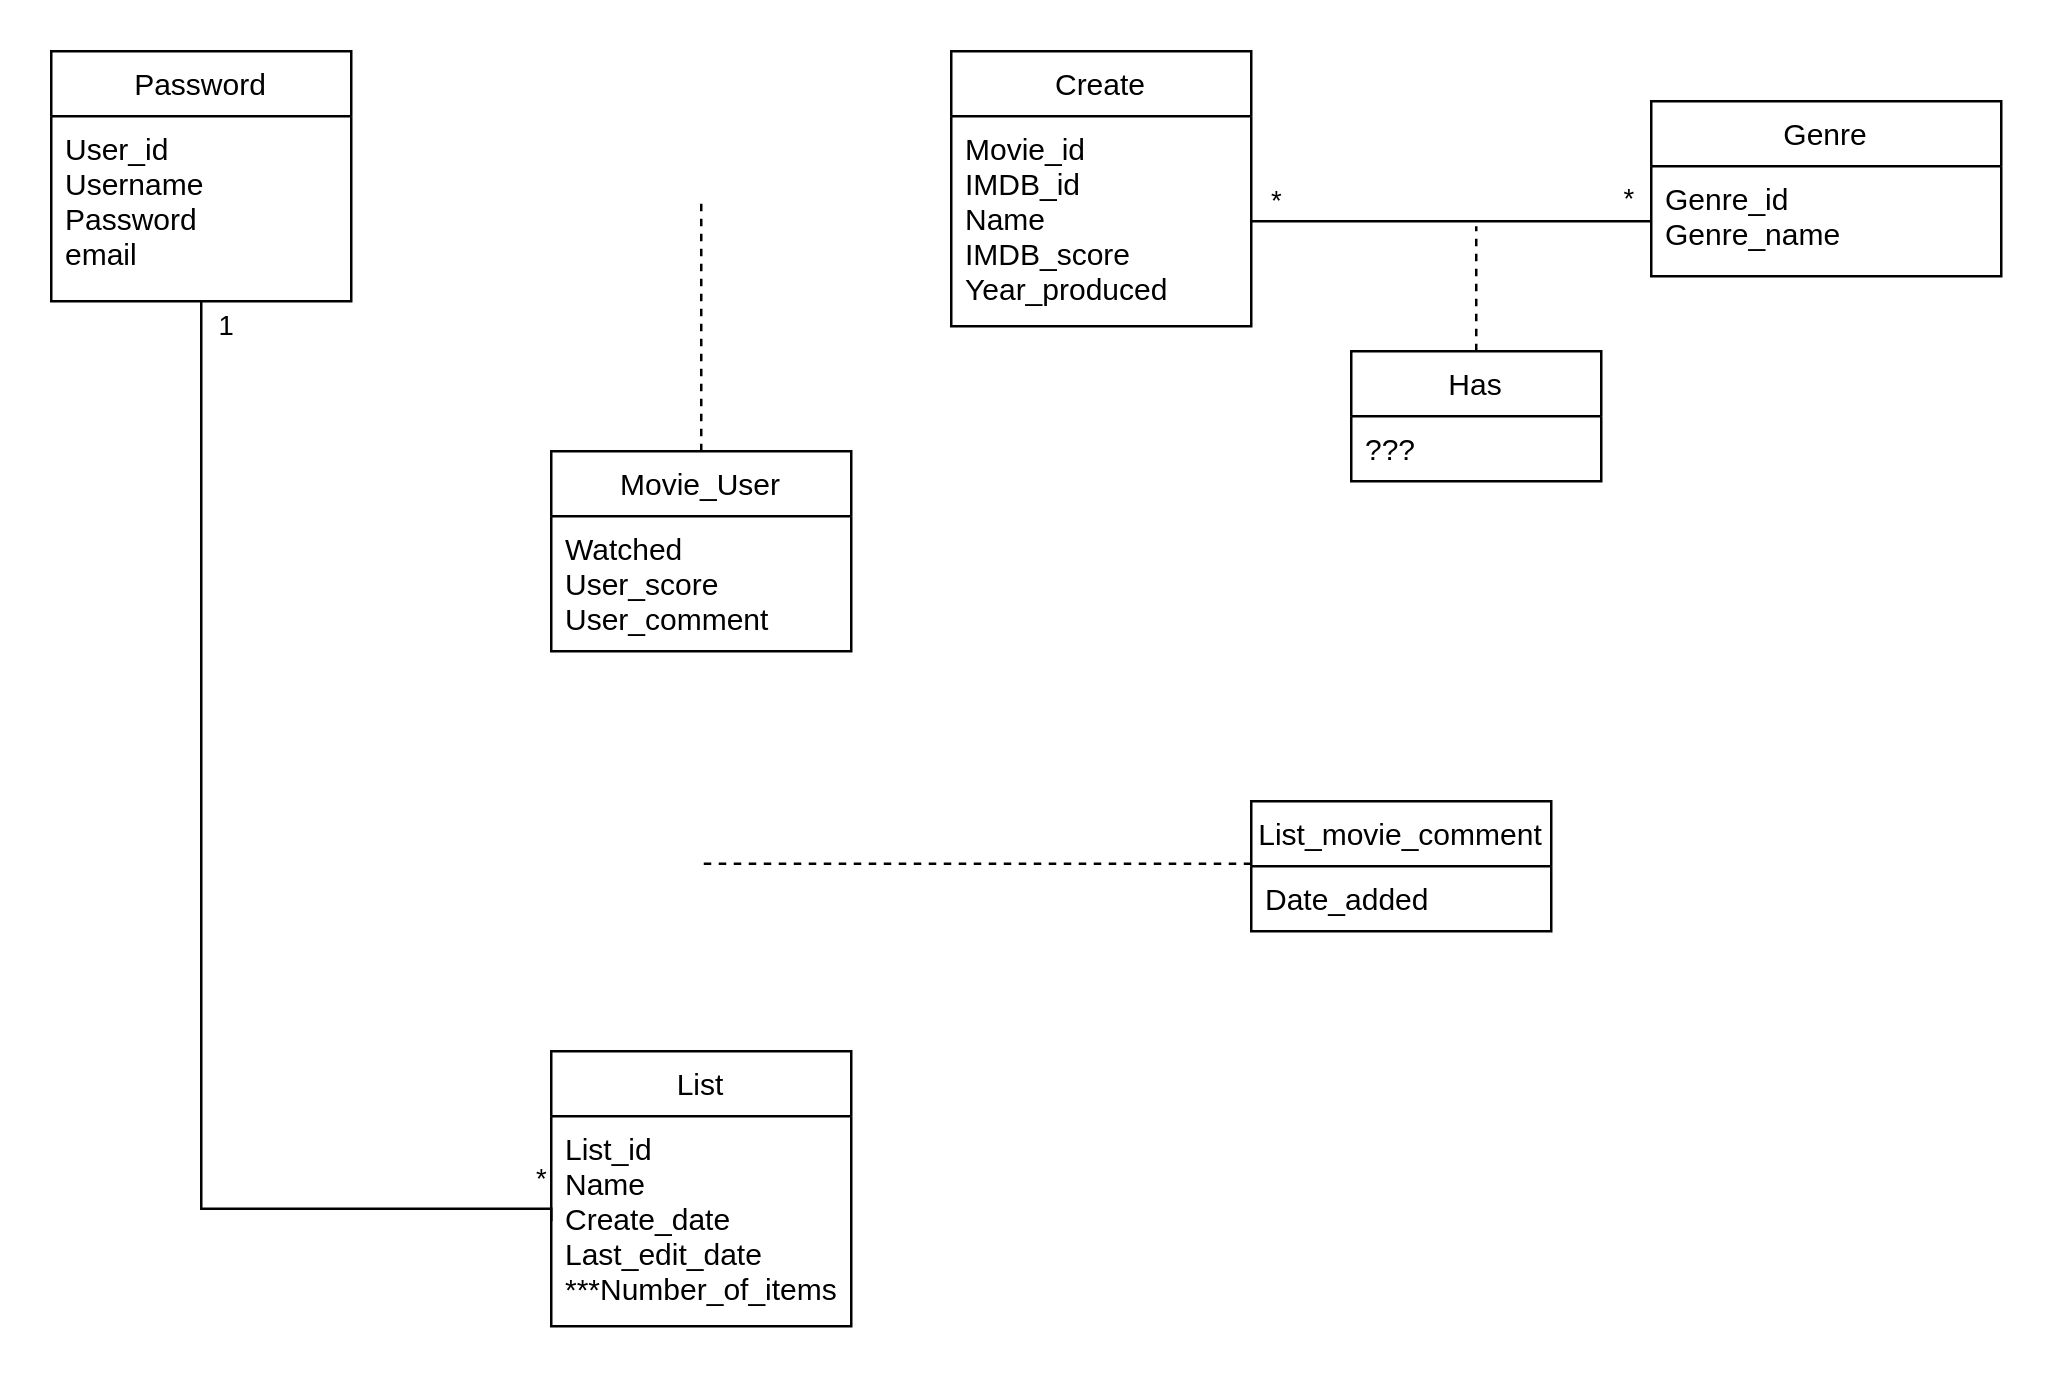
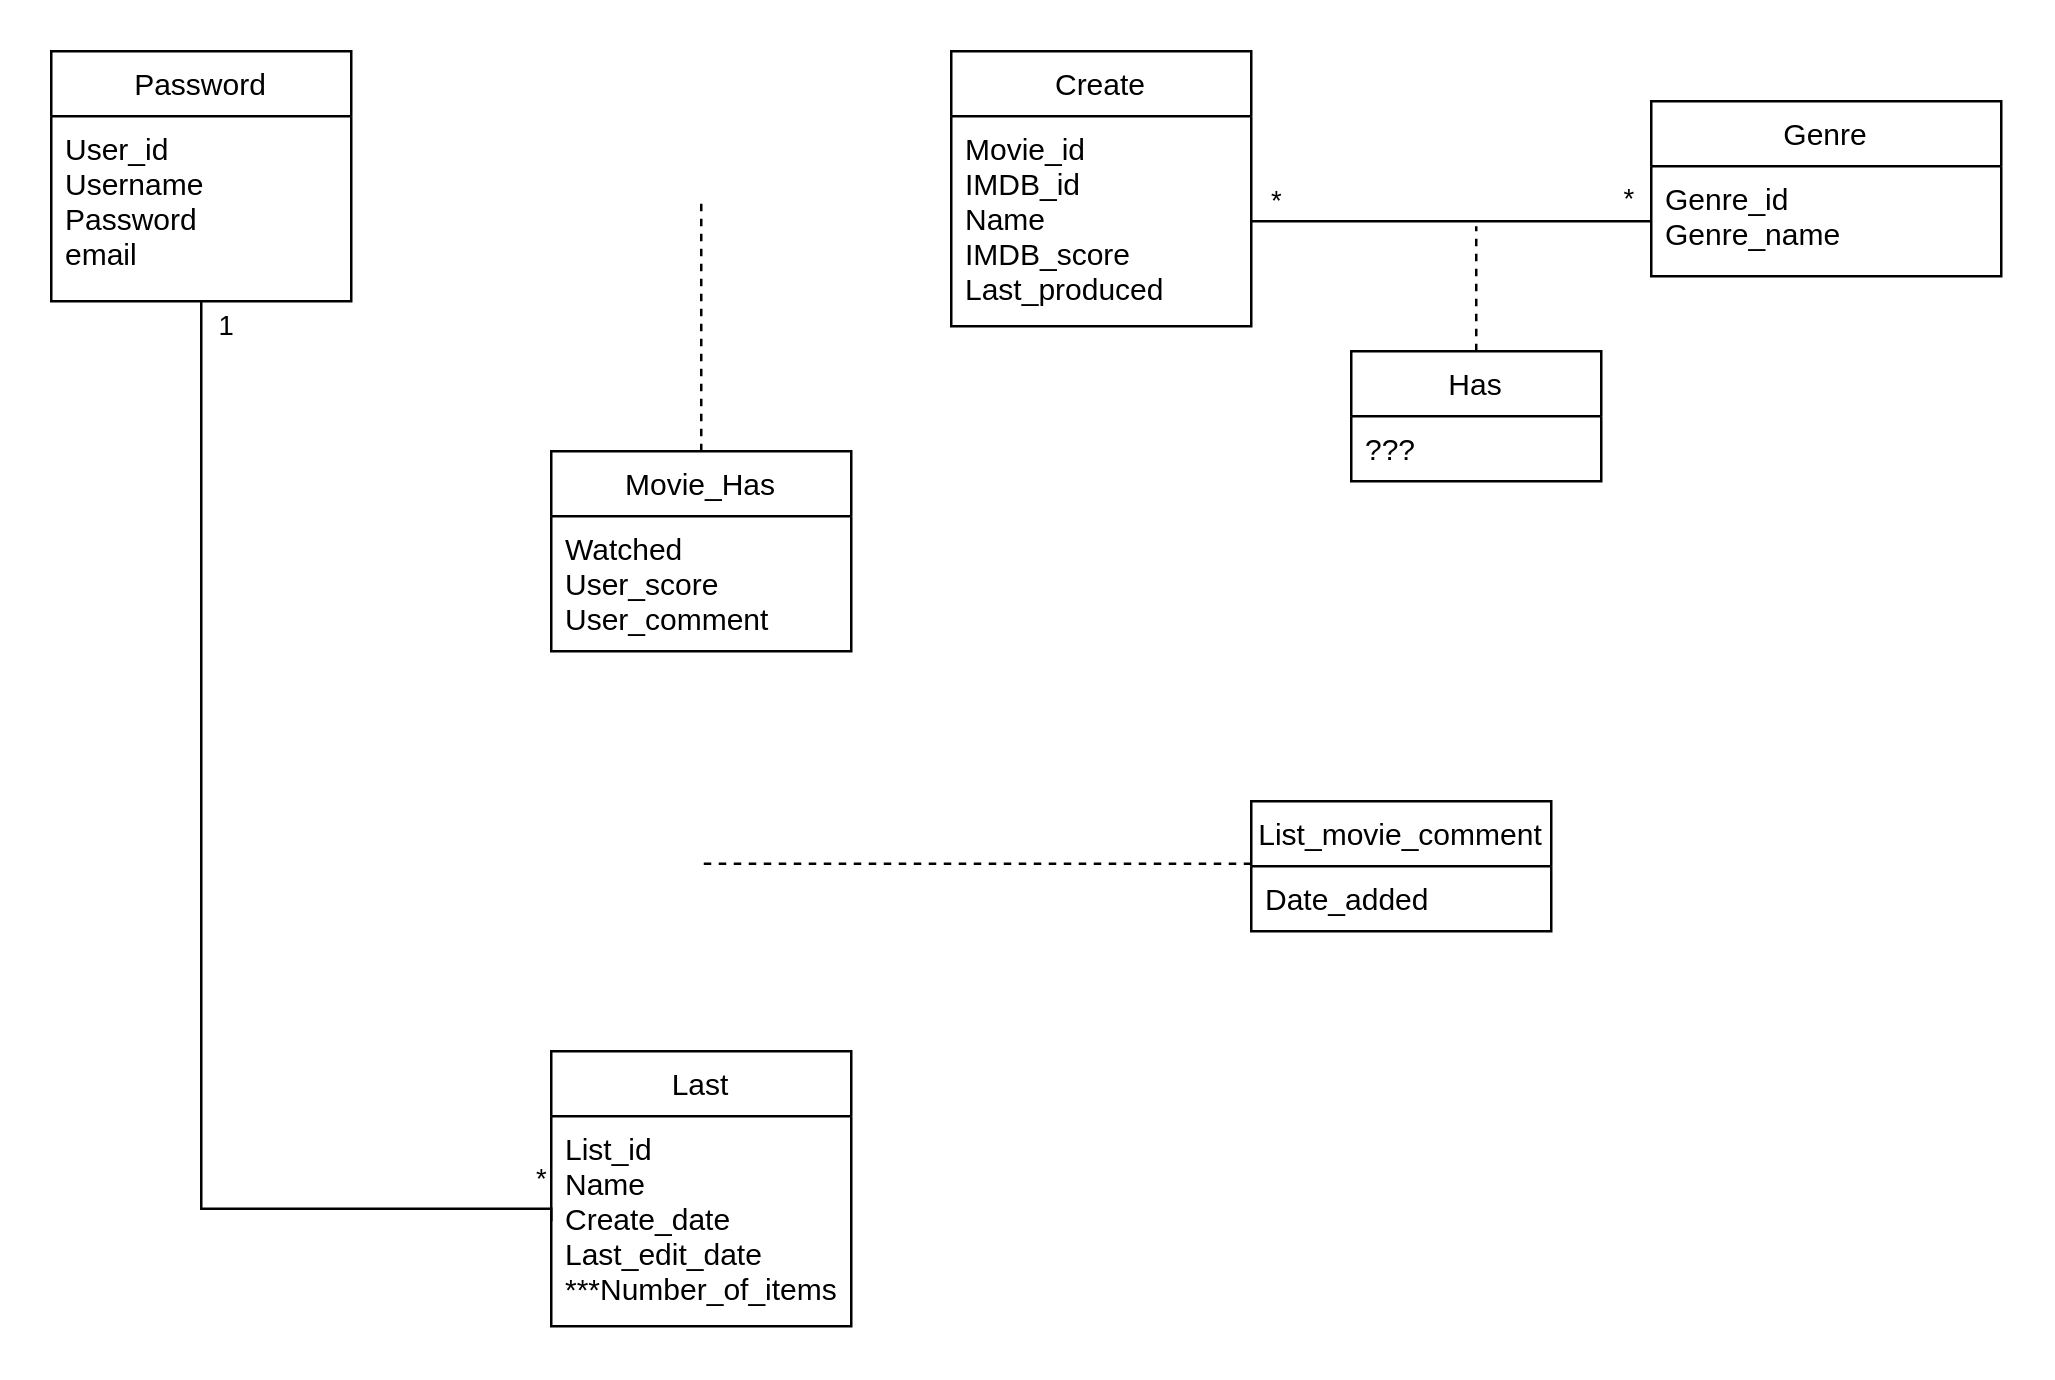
node "Movie_id IMDB_id Name IMDB_score Year_produced": label "Movie_id IMDB_id Name IMDB_score Year_produced" -> "Movie_id IMDB_id Name IMDB_score Last_produced"
node "Movie_User": label "Movie_User" -> "Movie_Has"
node "List": label "List" -> "Last"
